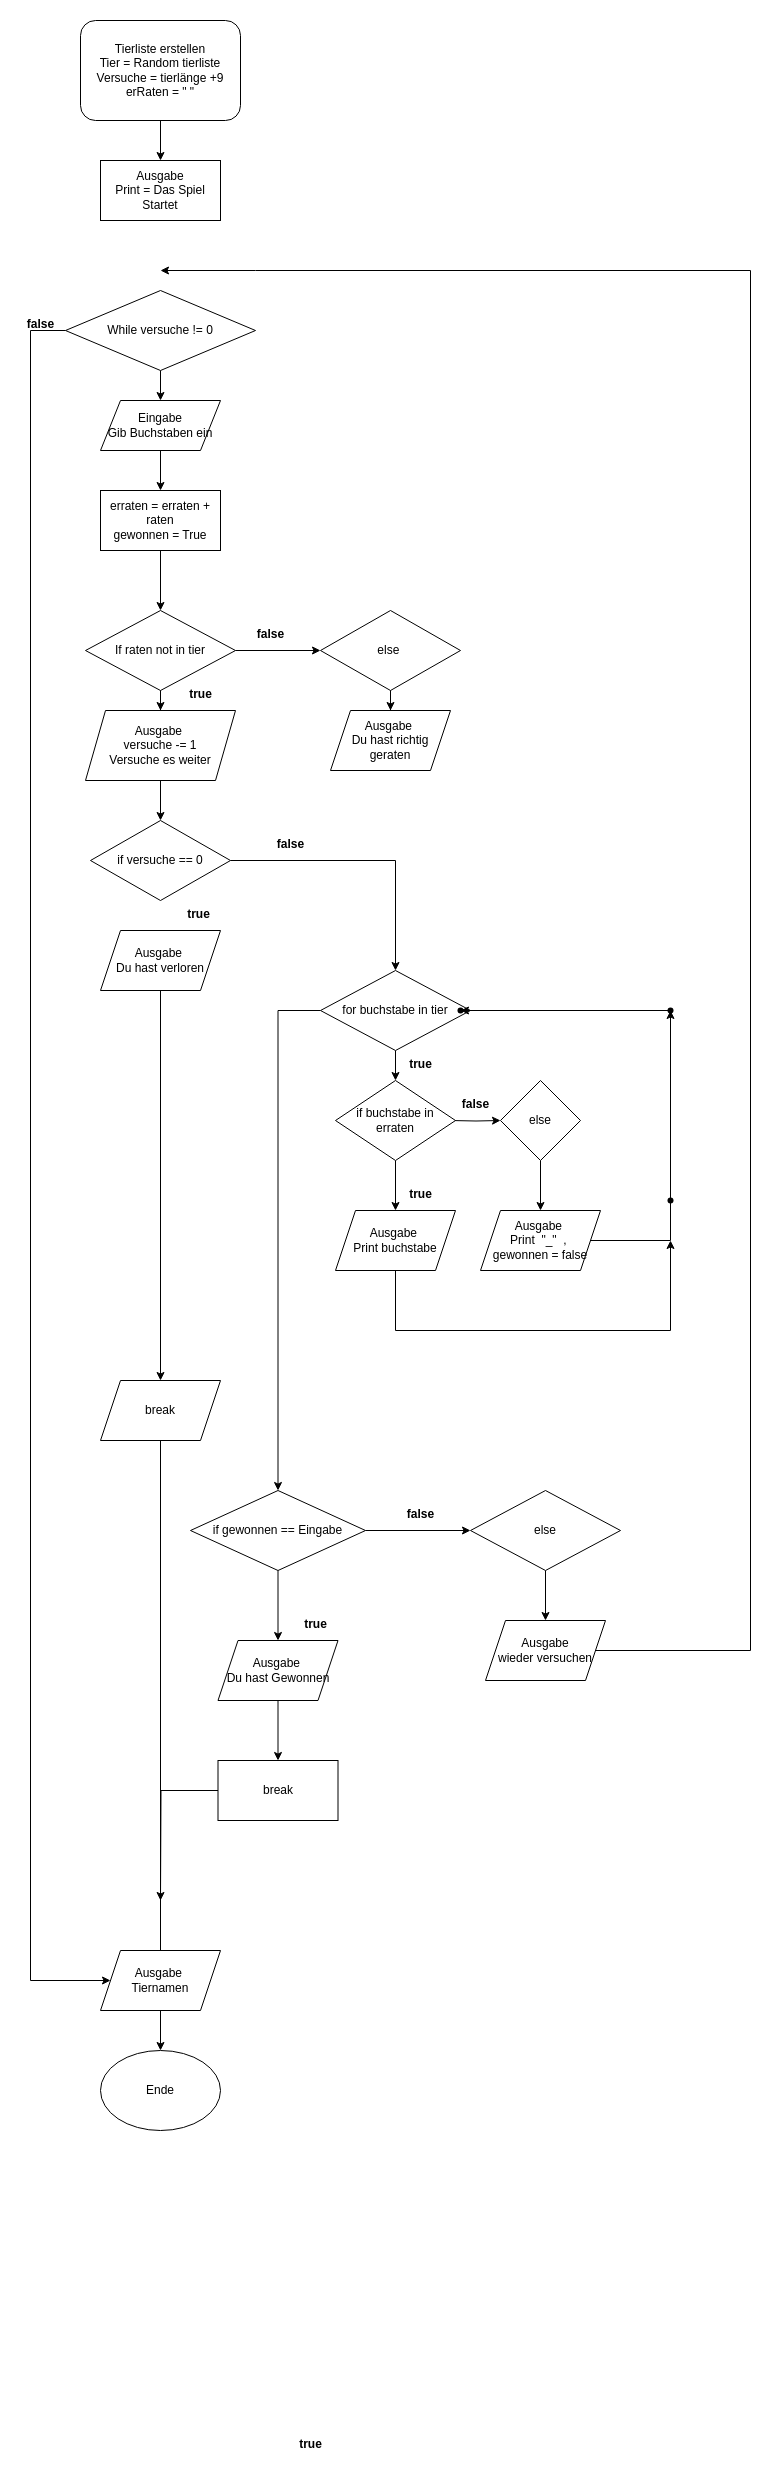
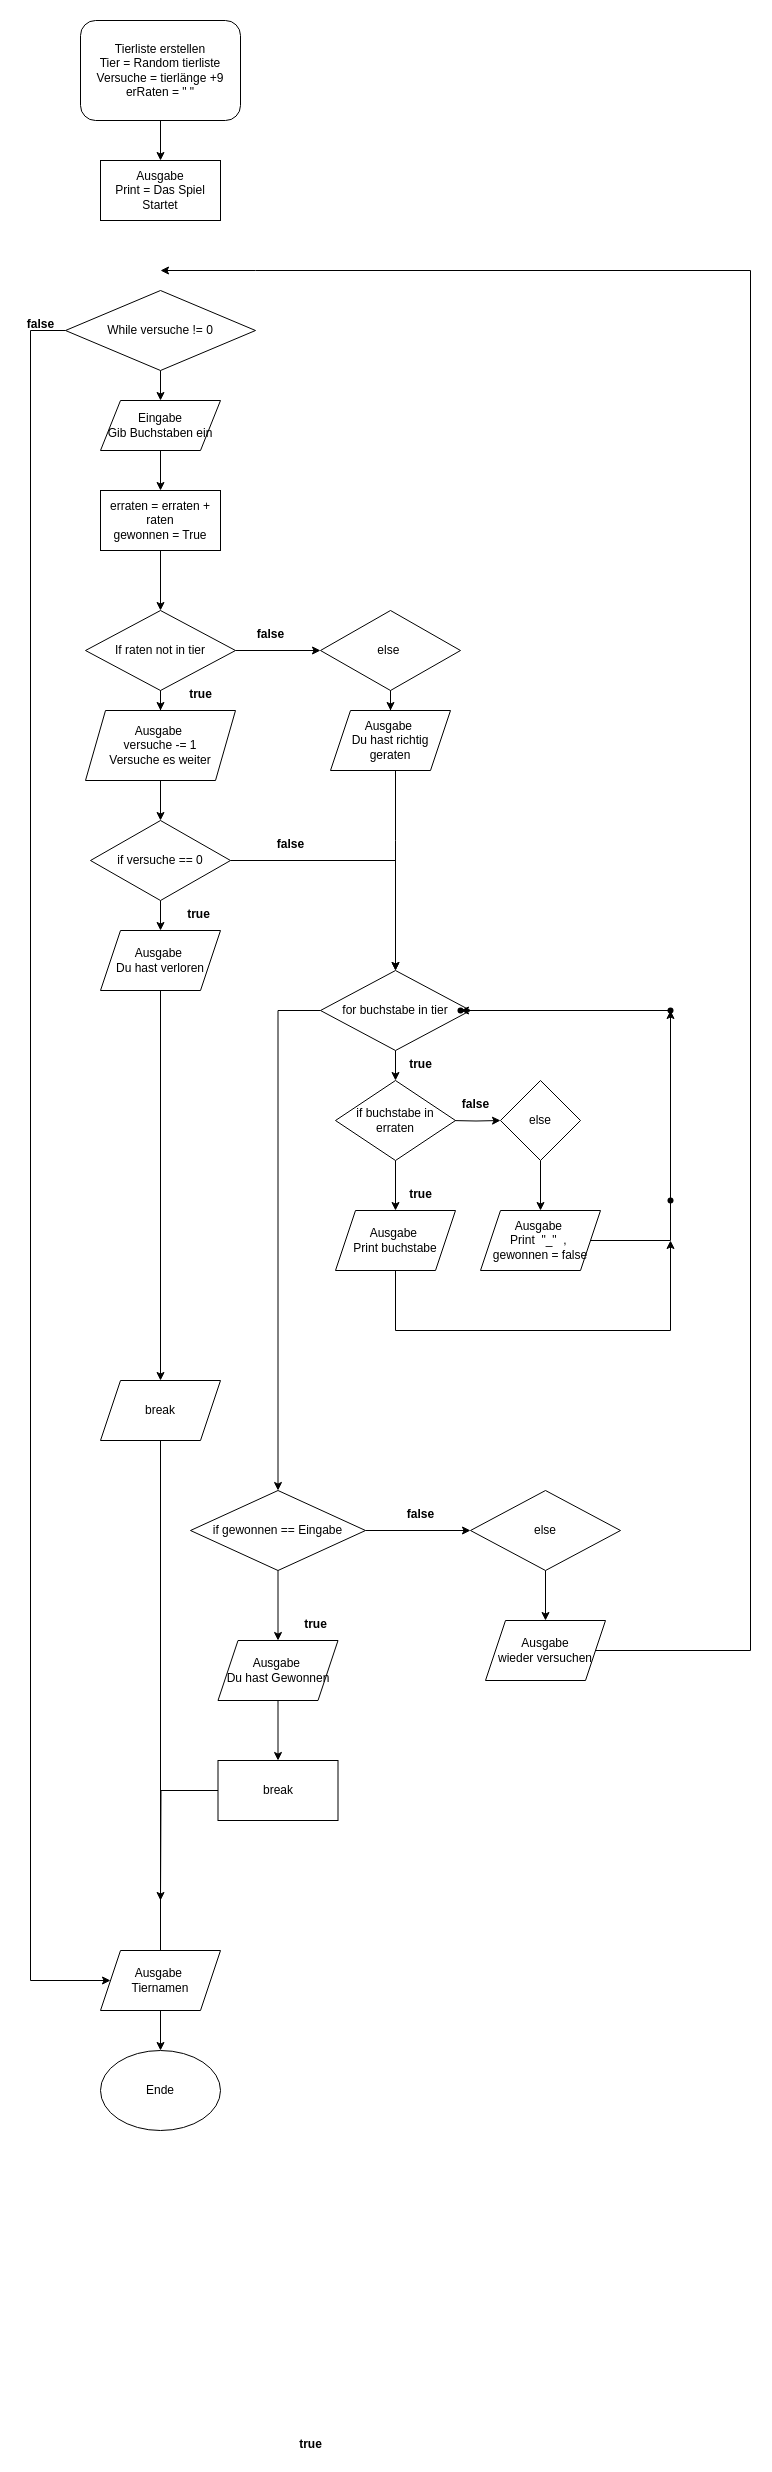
edge "Ausgabe Du hast richtig geraten" -> "for buchstabe in tier": added
edge "if versuche == 0" -> "Ausgabe Du hast verloren": added
